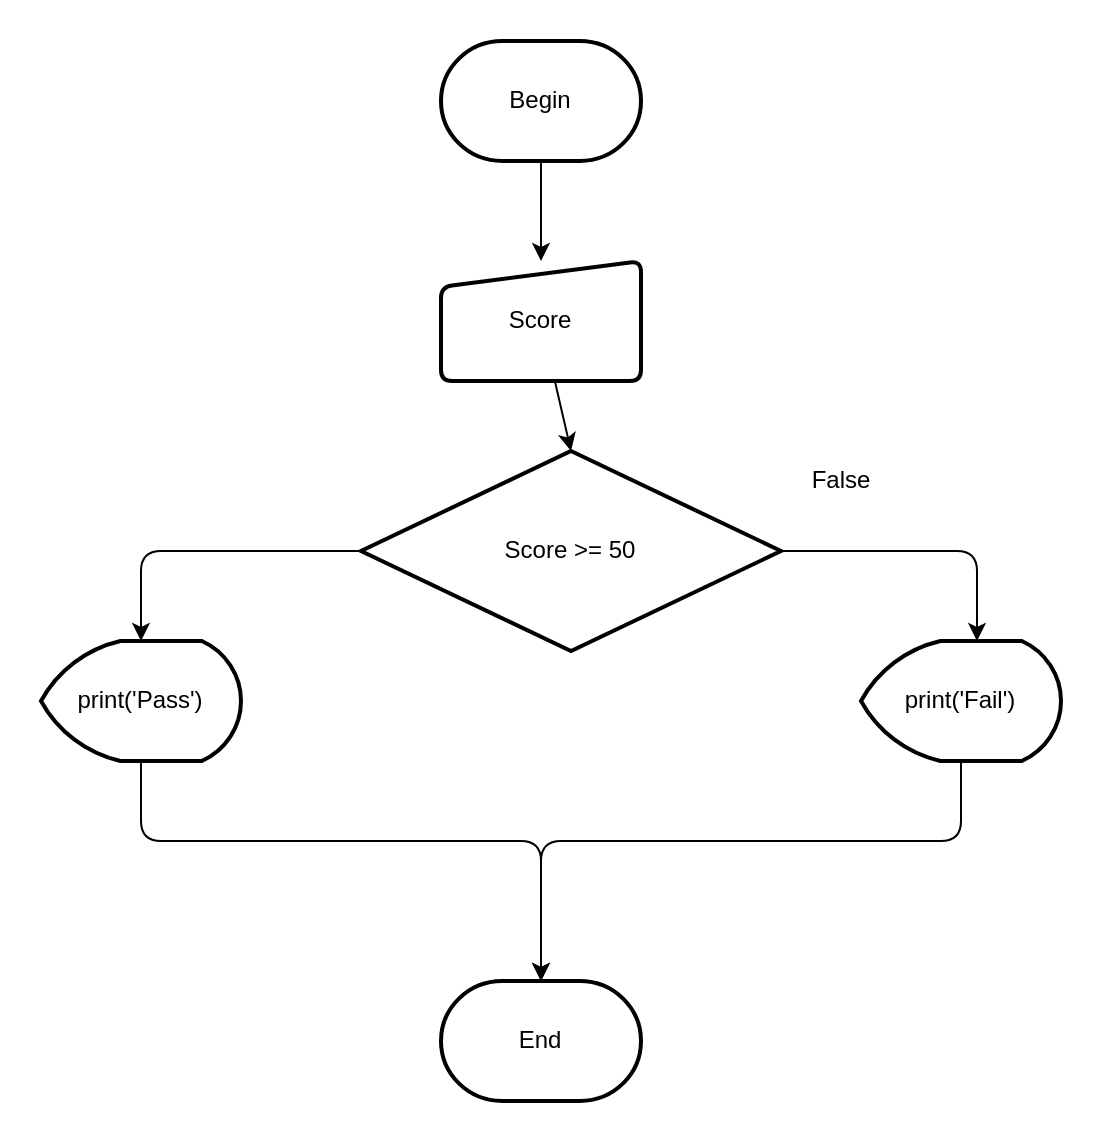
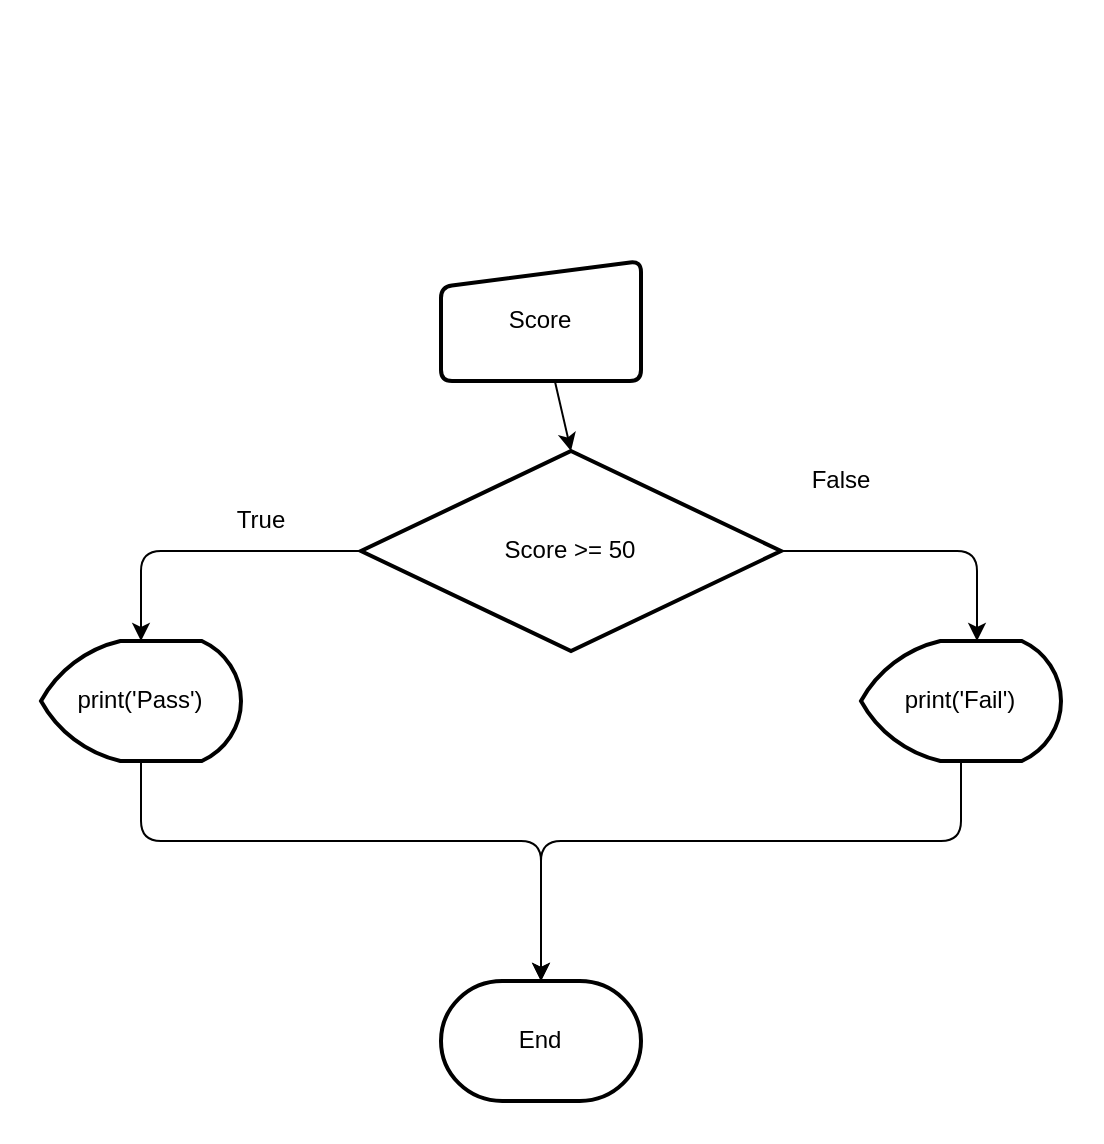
node "Begin": removed
edge "Begin" -> "Score": removed
node "True": added
